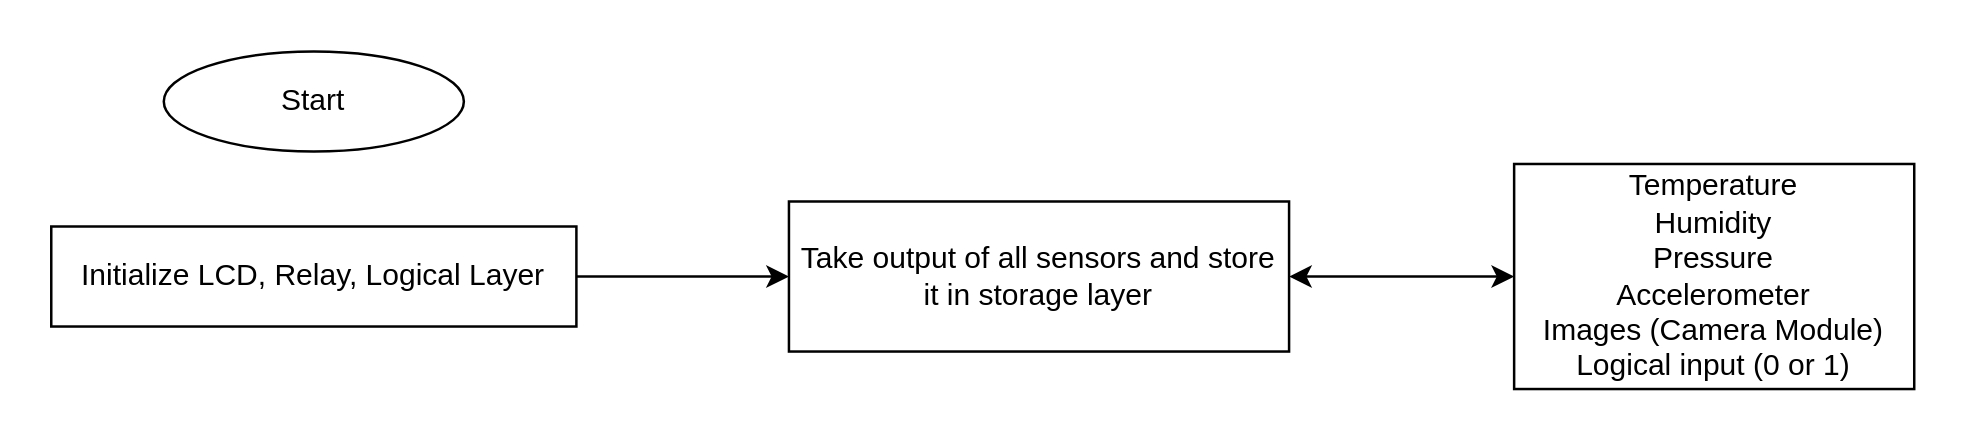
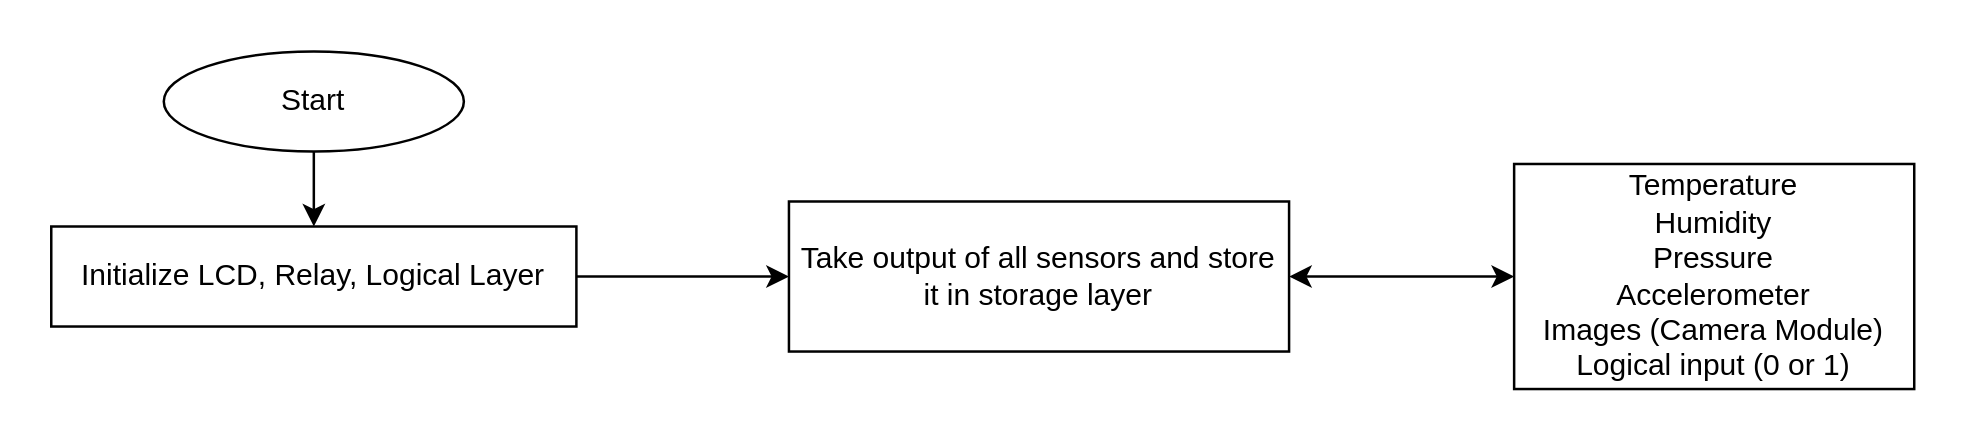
edge "Start" -> "Initialize LCD, Relay, Logical Layer": added
